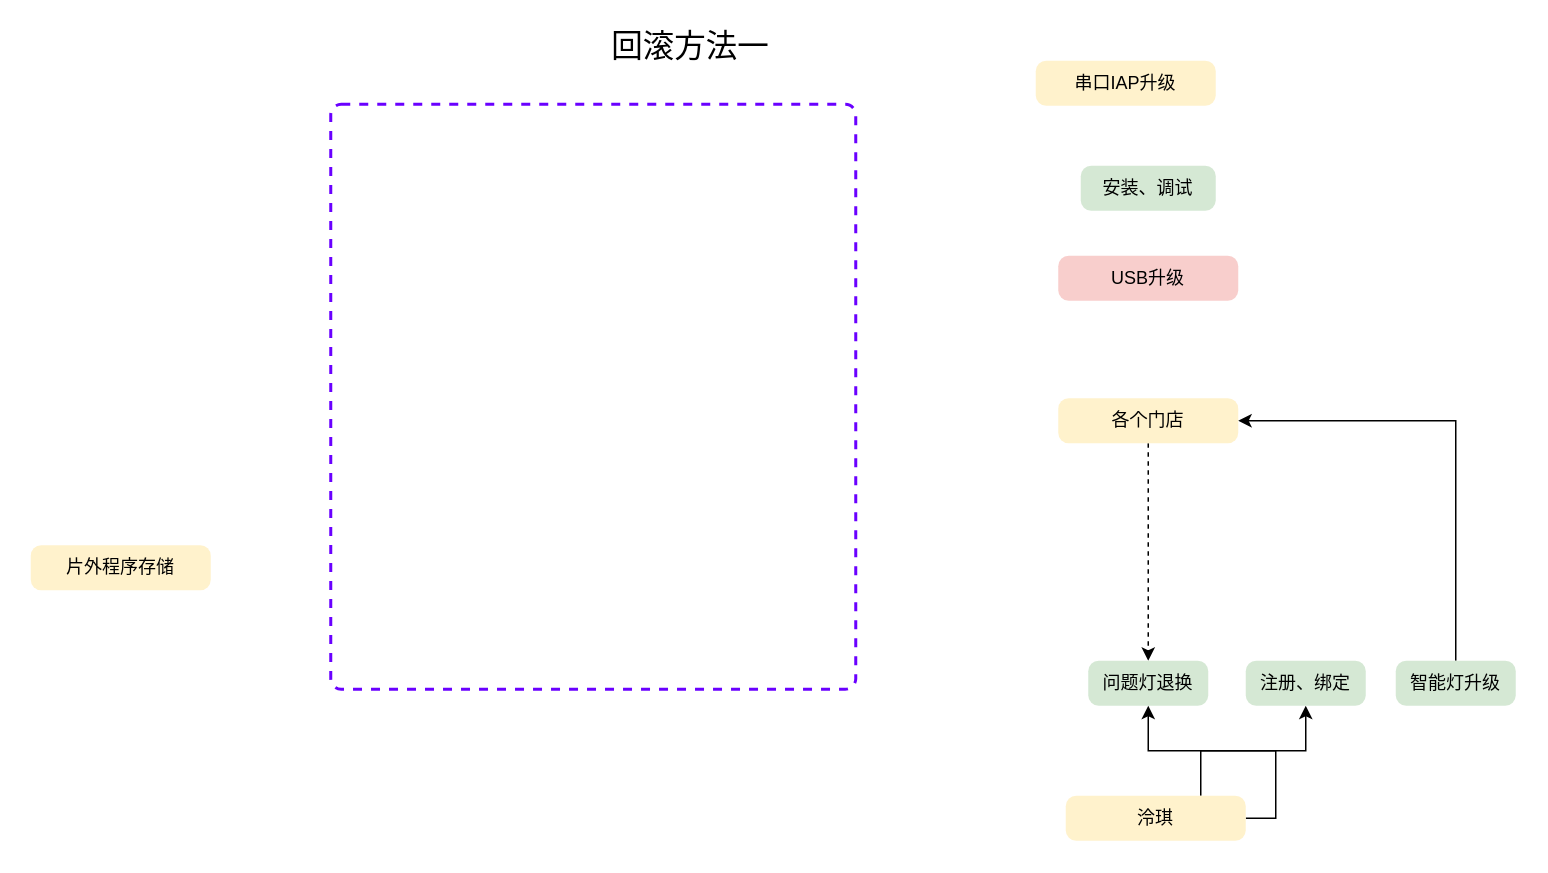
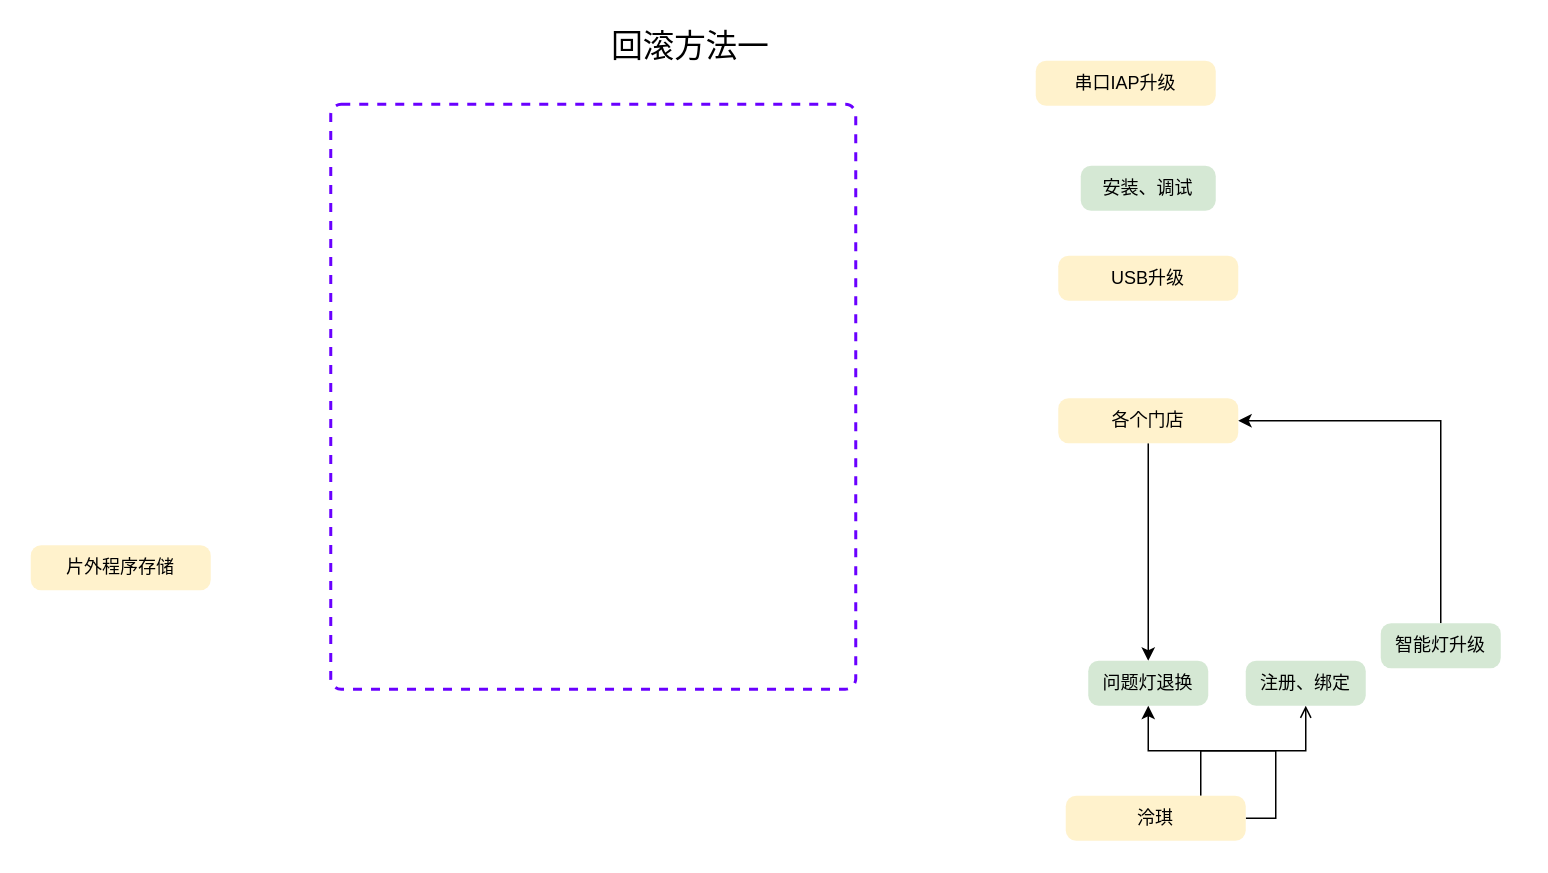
node "USB升级": fillcolor #f8cecc -> #fff2cc
edge "各个门店" -> "问题灯退换": style dashed -> solid
node "智能灯升级": moved (1456, 683) -> (1441, 646)
edge "泠琪" -> "注册、绑定": arrowhead classic -> open
